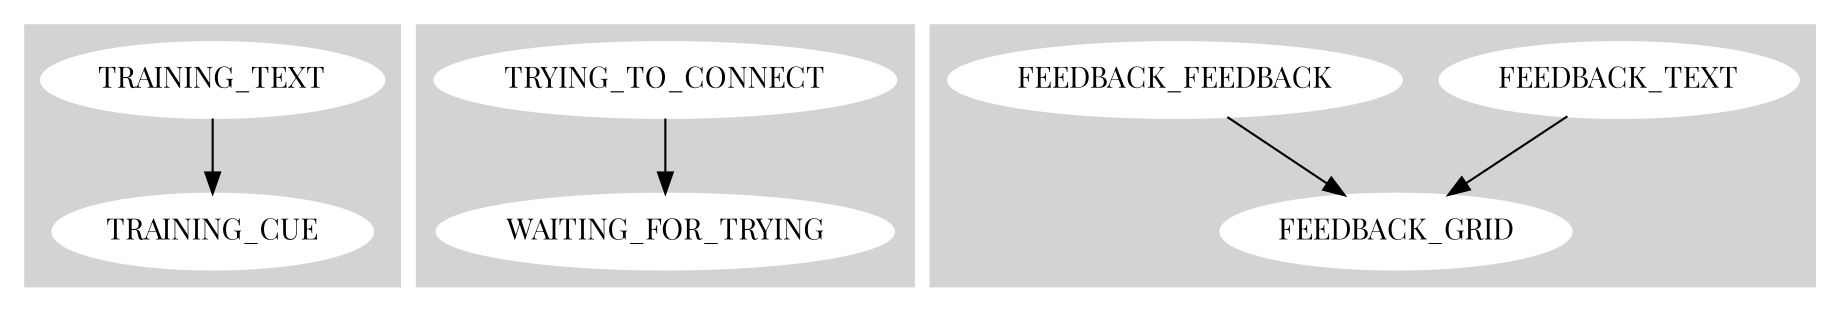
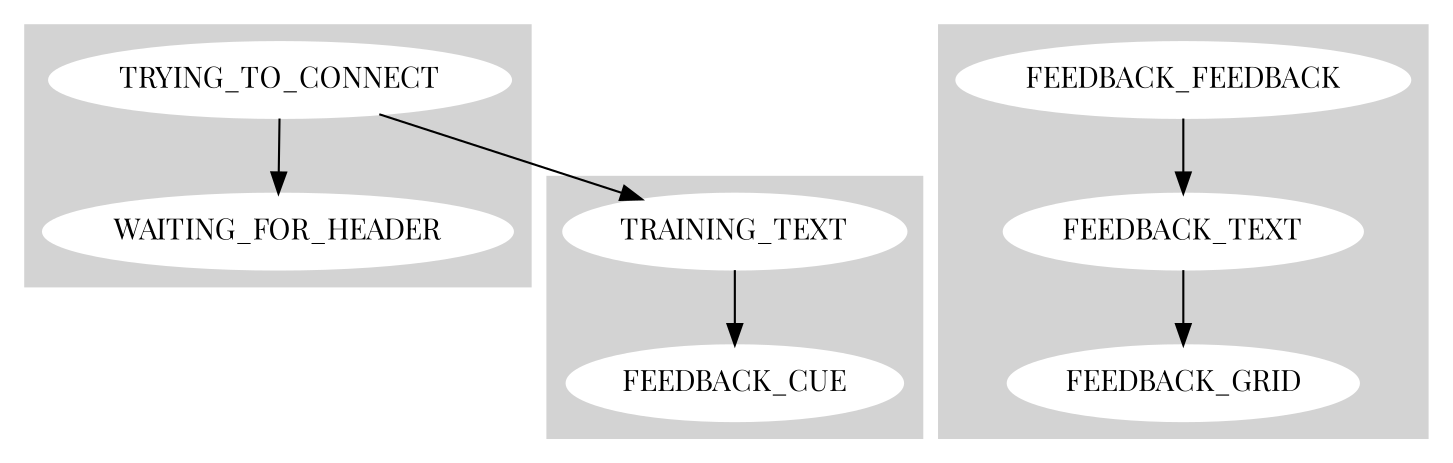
edge "FEEDBACK_FEEDBACK" -> "FEEDBACK_GRID": now "FEEDBACK_FEEDBACK" -> "FEEDBACK_TEXT"
edge "TRYING_TO_CONNECT" -> "TRAINING_TEXT": added
node "TRAINING_CUE": label "TRAINING_CUE" -> "FEEDBACK_CUE"
node "WAITING_FOR_TRYING": label "WAITING_FOR_TRYING" -> "WAITING_FOR_HEADER"
